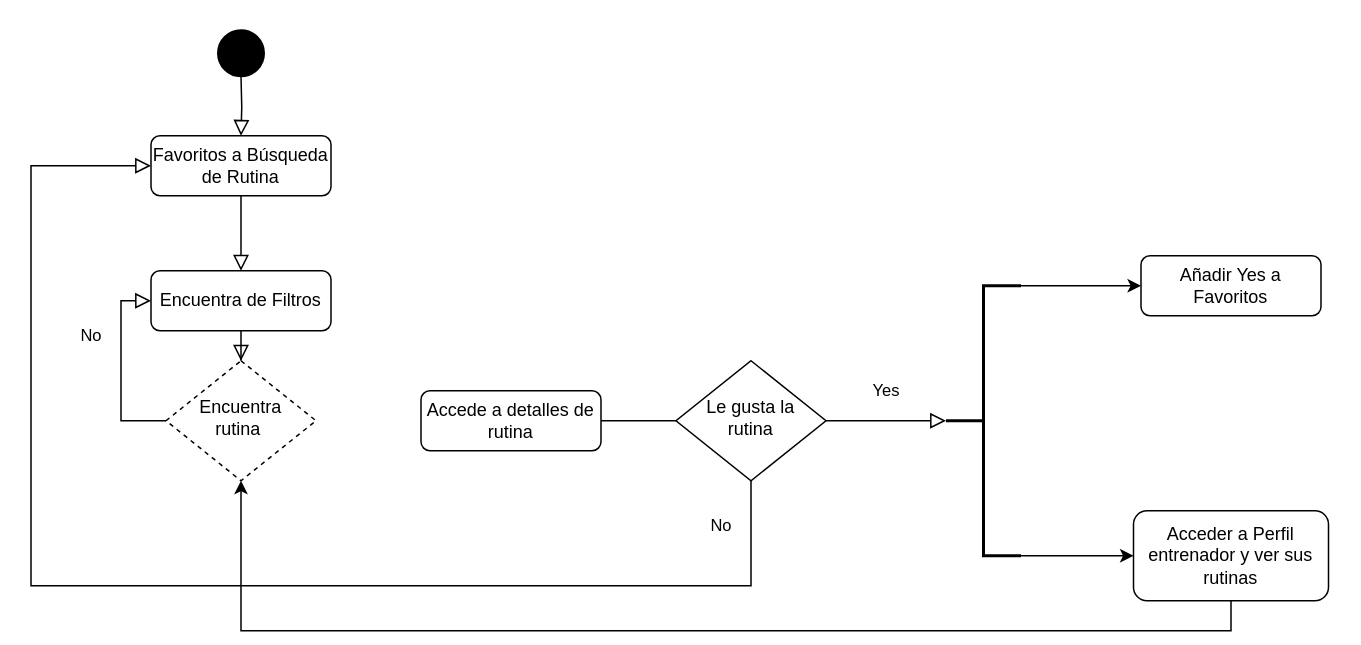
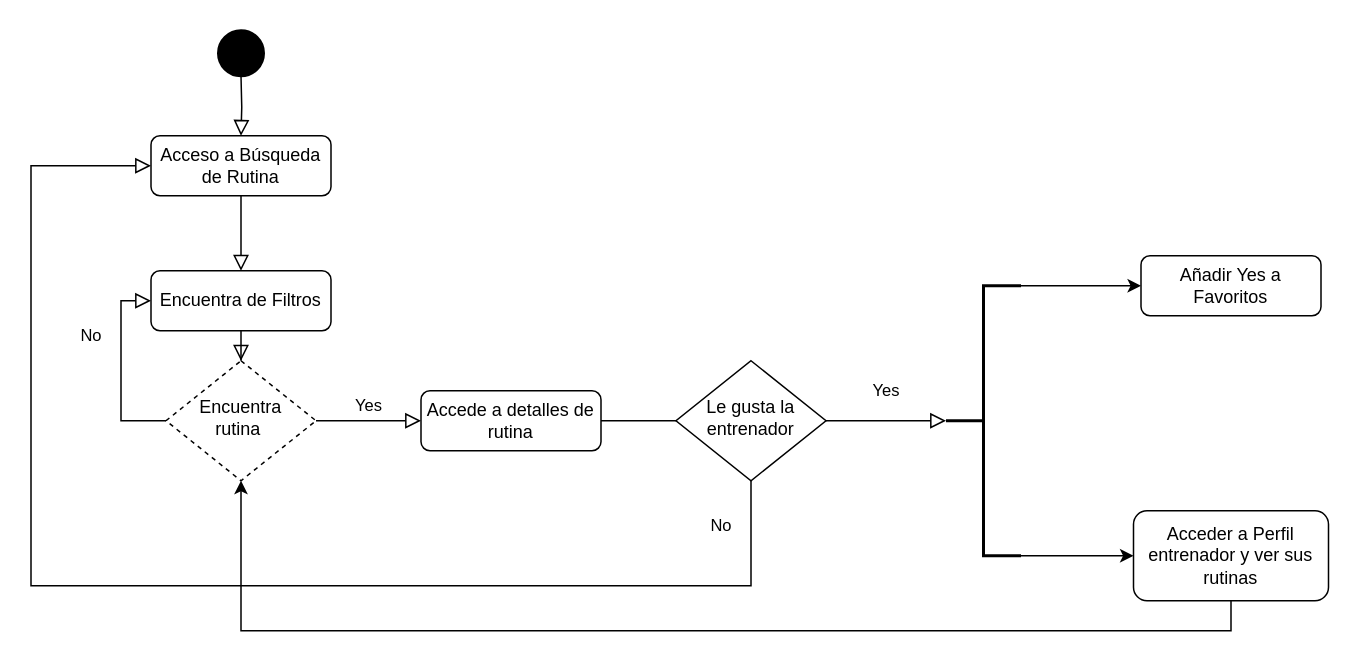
node "Favoritos a Búsqueda de Rutina": label "Favoritos a Búsqueda de Rutina" -> "Acceso a Búsqueda de Rutina"
node "Le gusta la rutina": label "Le gusta la rutina" -> "Le gusta la entrenador"
edge "Encuentra rutina" -> "Accede a detalles de rutina": added, label "Yes"
